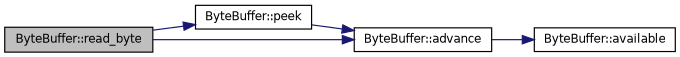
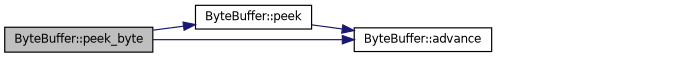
node "ByteBuffer::read_byte": label "ByteBuffer::read_byte" -> "ByteBuffer::peek_byte"
node "ByteBuffer::available": removed
